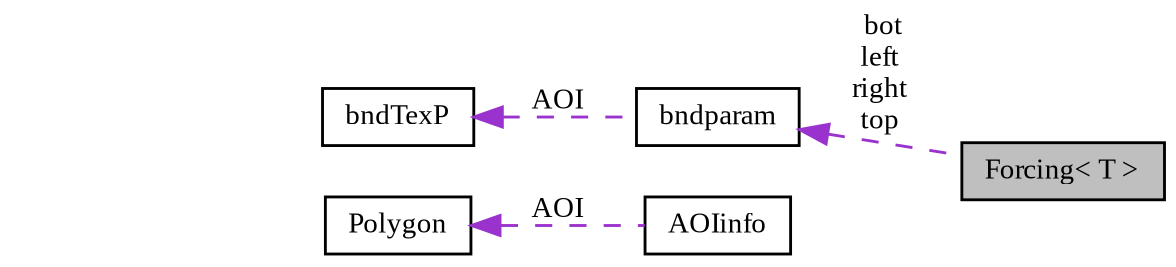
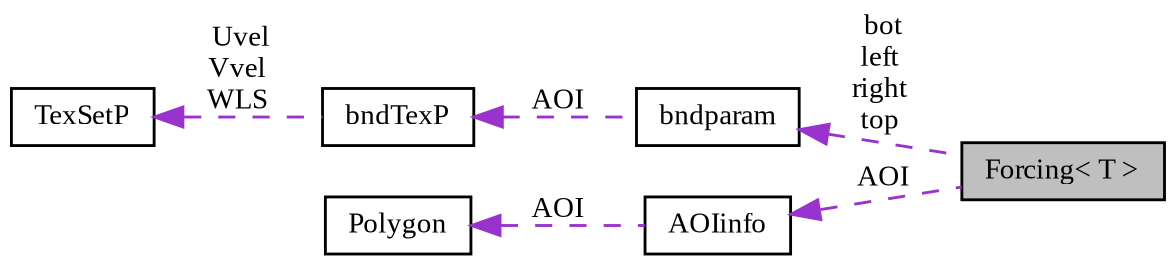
node "TexSetP": added
edge "Forcing< T >" -> "AOIinfo": added, label "AOI"
